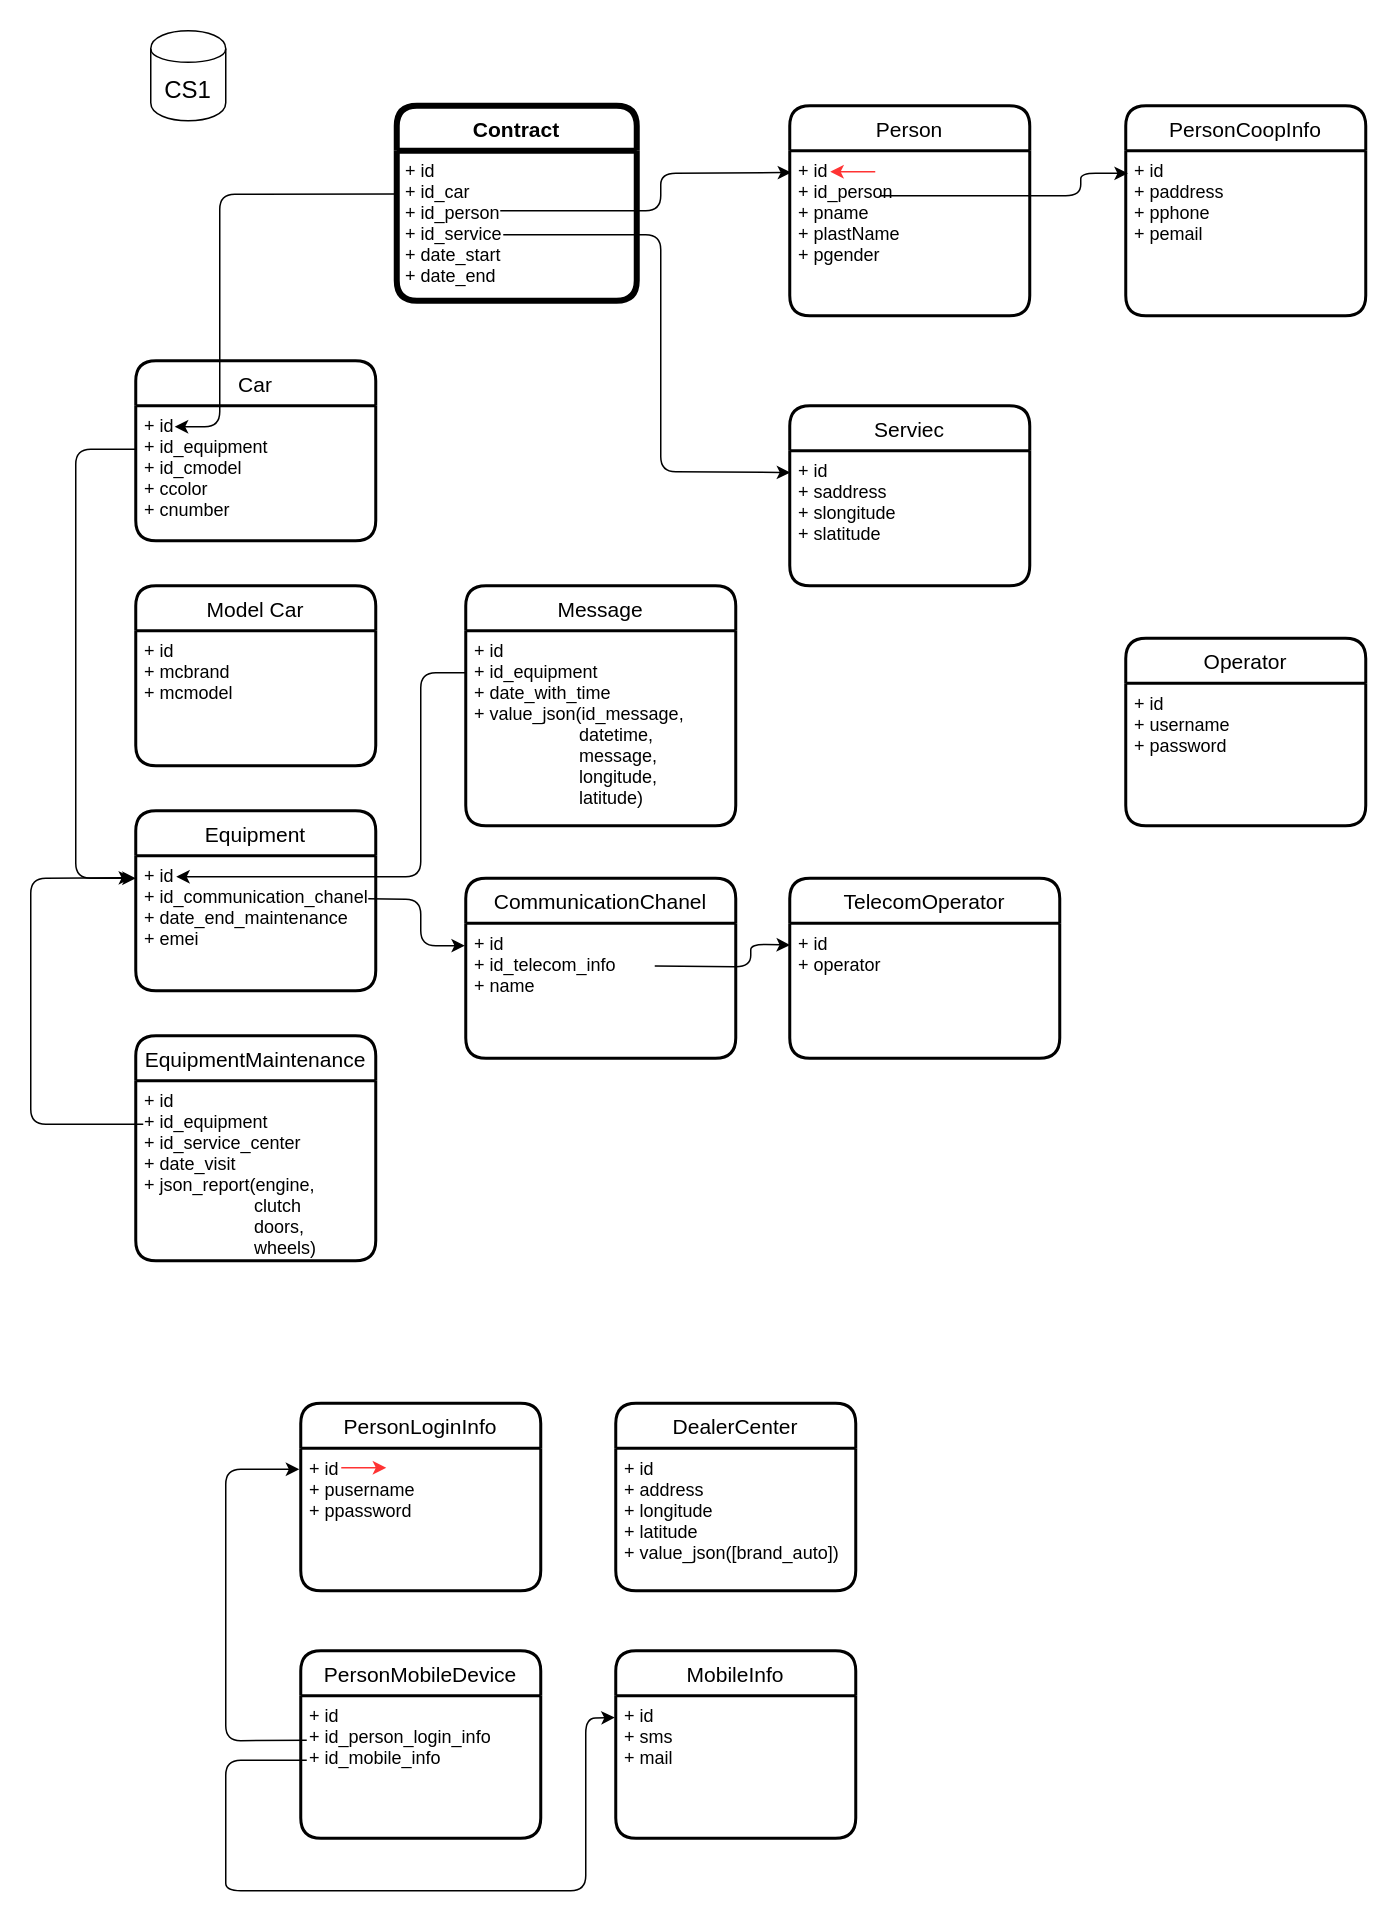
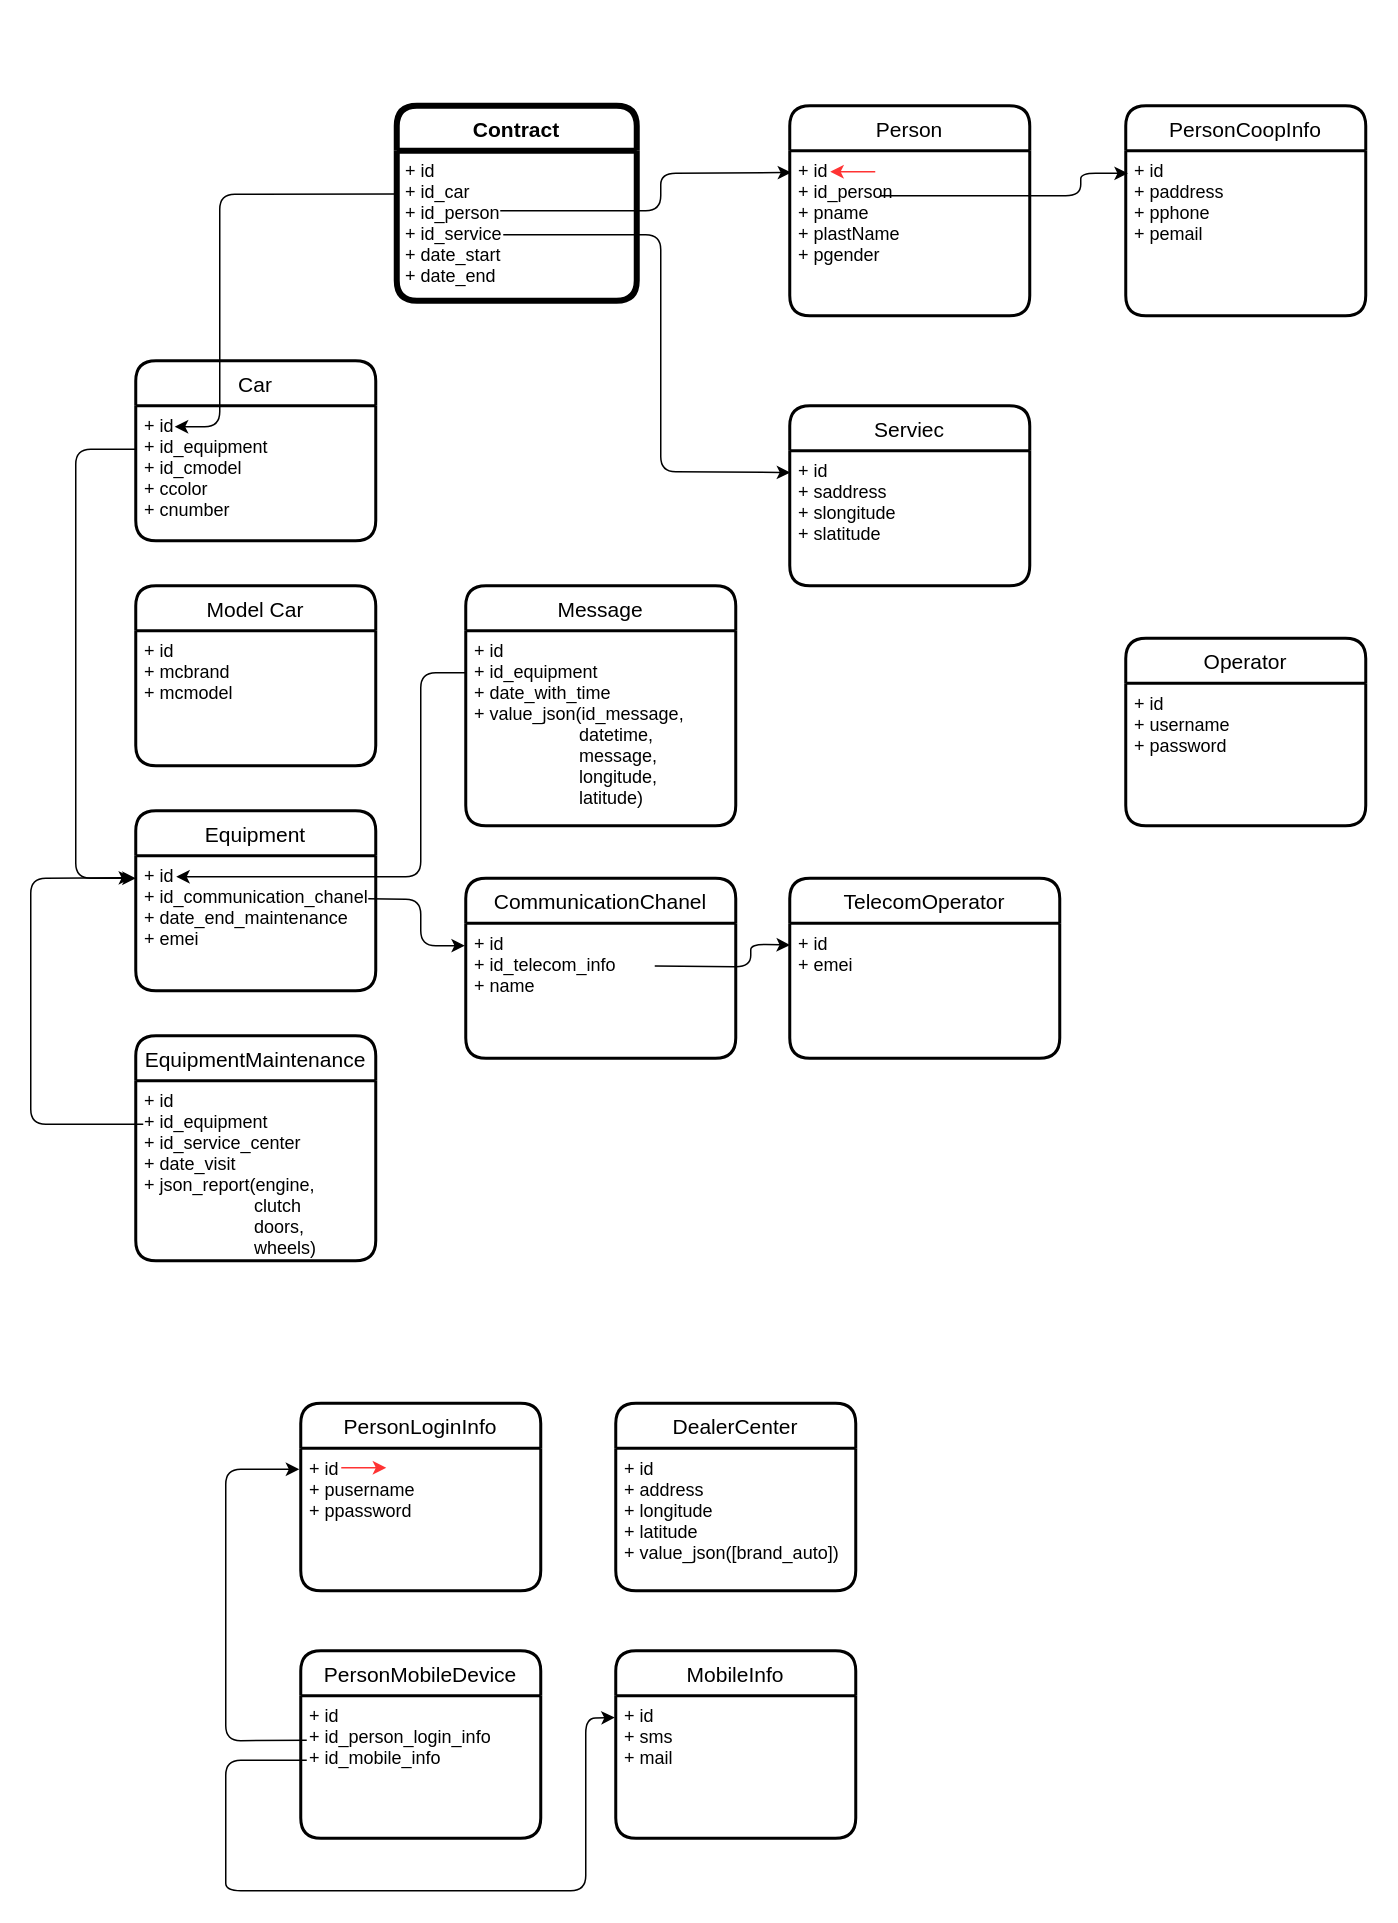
node "CS1": removed
node "+ id + operator": label "+ id + operator" -> "+ id + emei"
